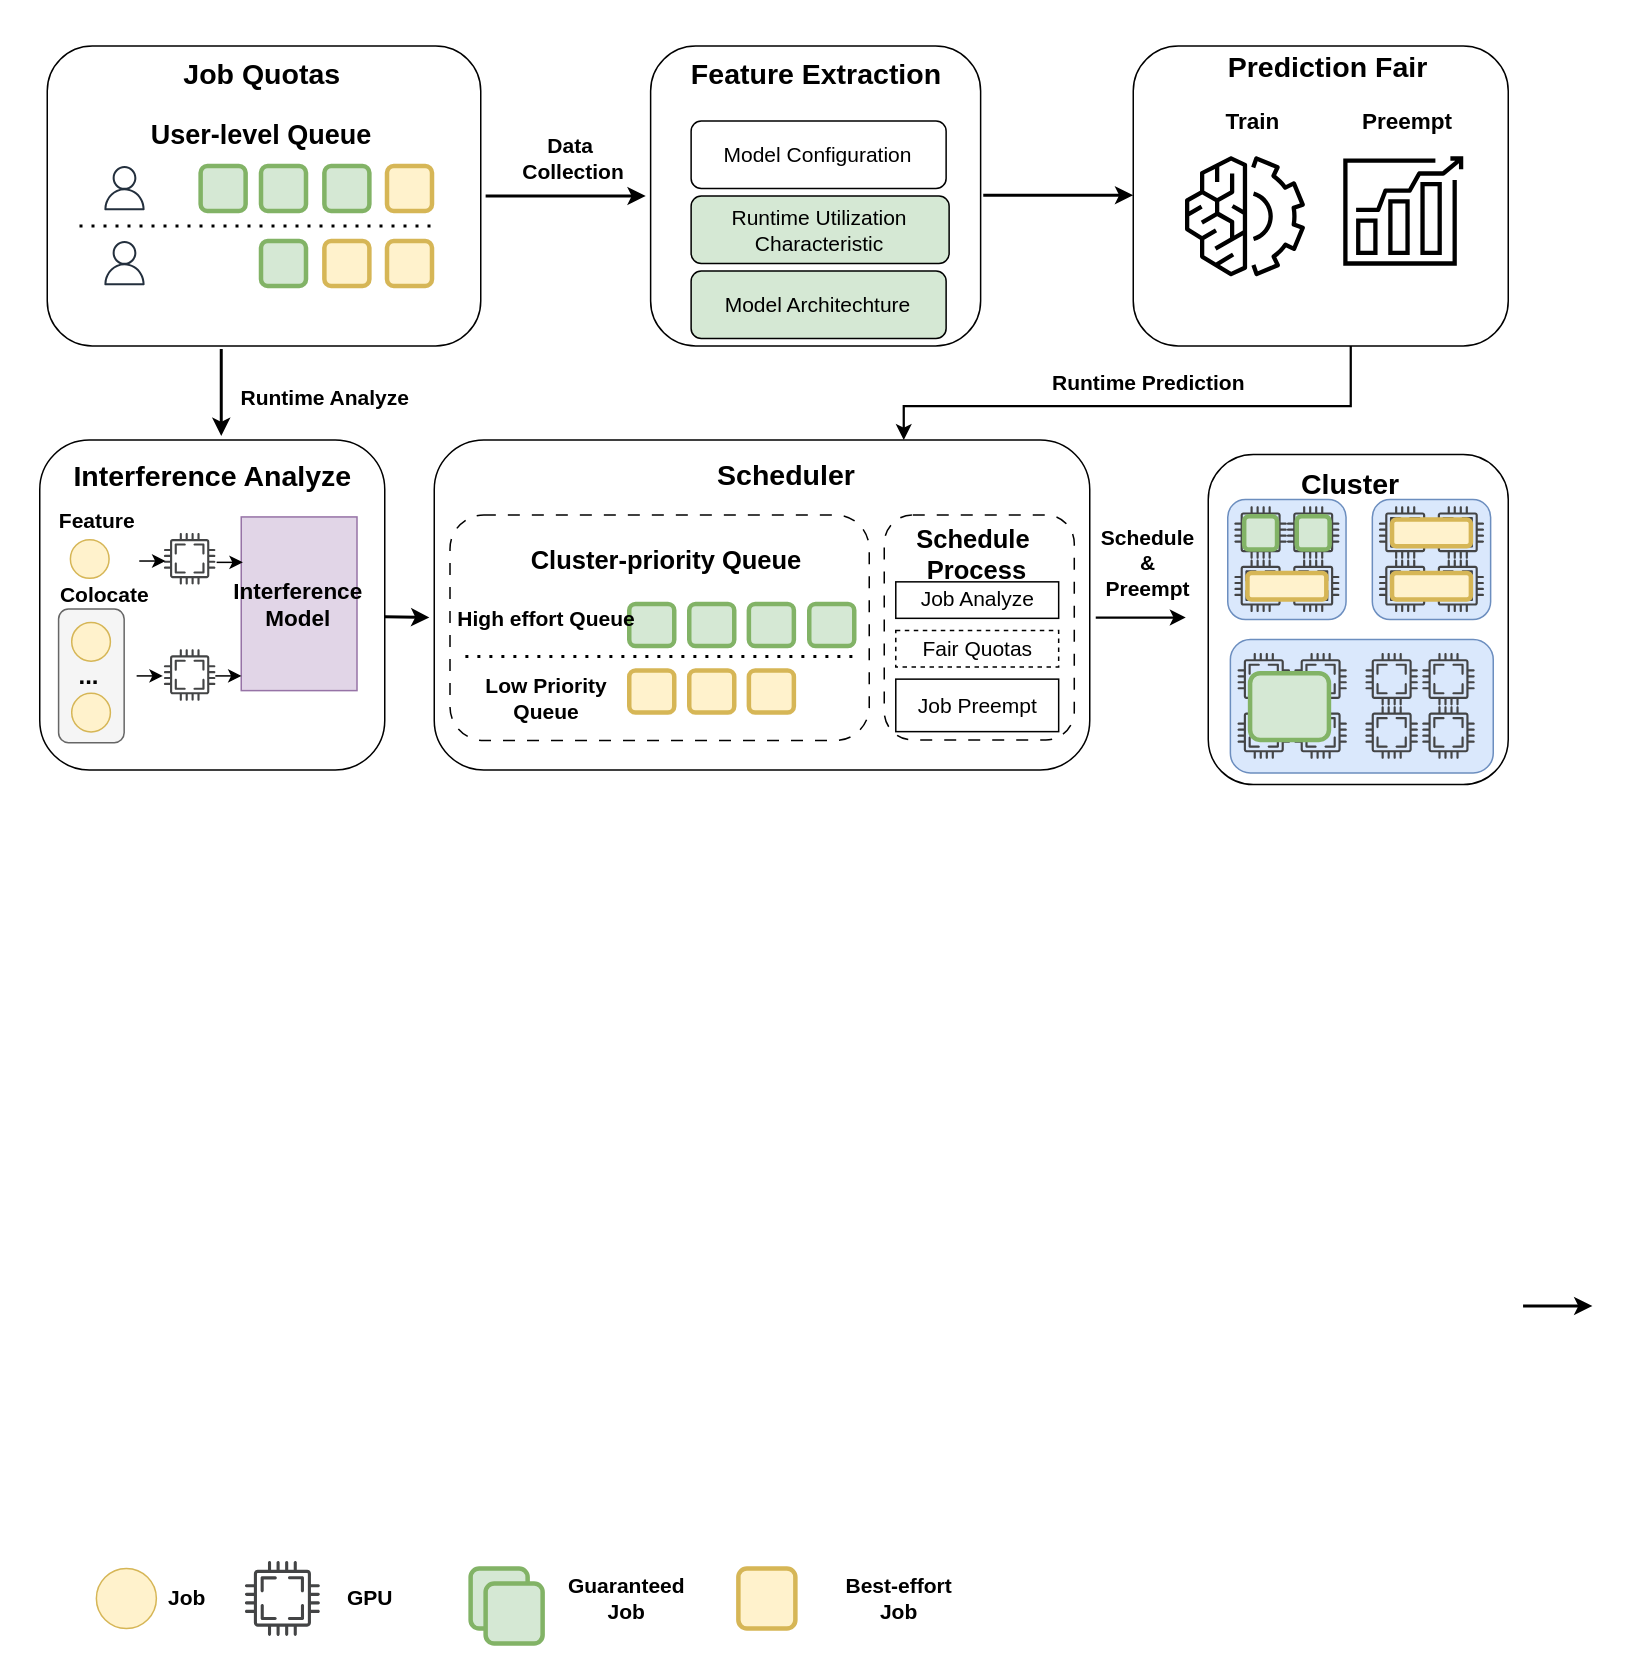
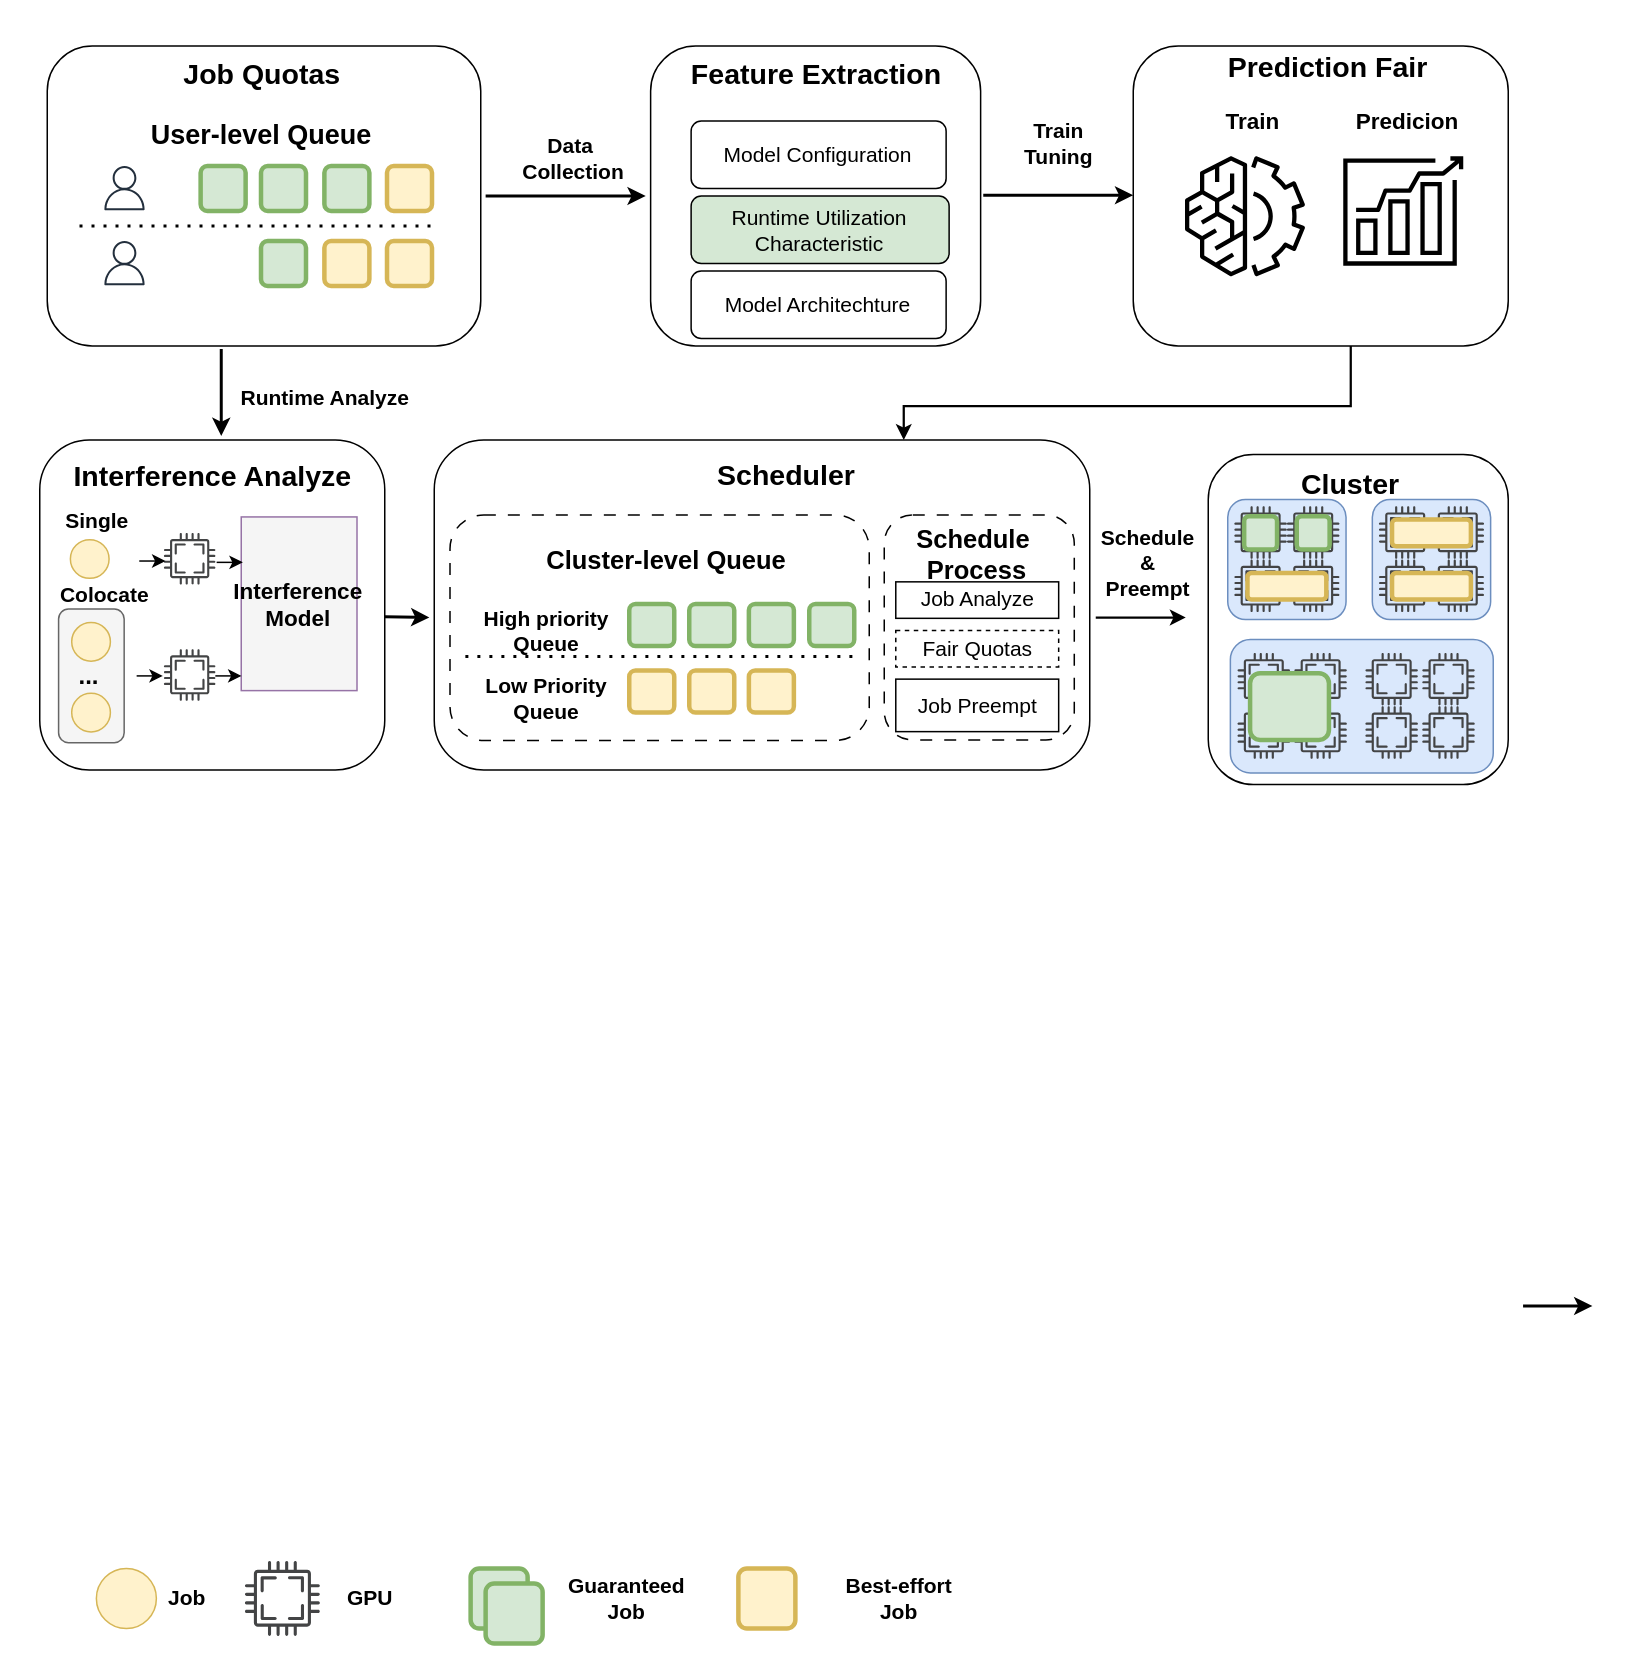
node "Preempt": label "Preempt" -> "Predicion"
node "Train Tuning": added
node "Model Architechture": fillcolor #d5e8d4 -> #ffffff
node "Runtime Prediction": removed
node "Feature": label "Feature" -> "Single"
node "Cluster-priority Queue": label "Cluster-priority Queue" -> "Cluster-level Queue"
node "Interference Model": fillcolor #e1d5e7 -> #f5f5f5
node "High effort Queue": label "High effort Queue" -> "High priority Queue"
